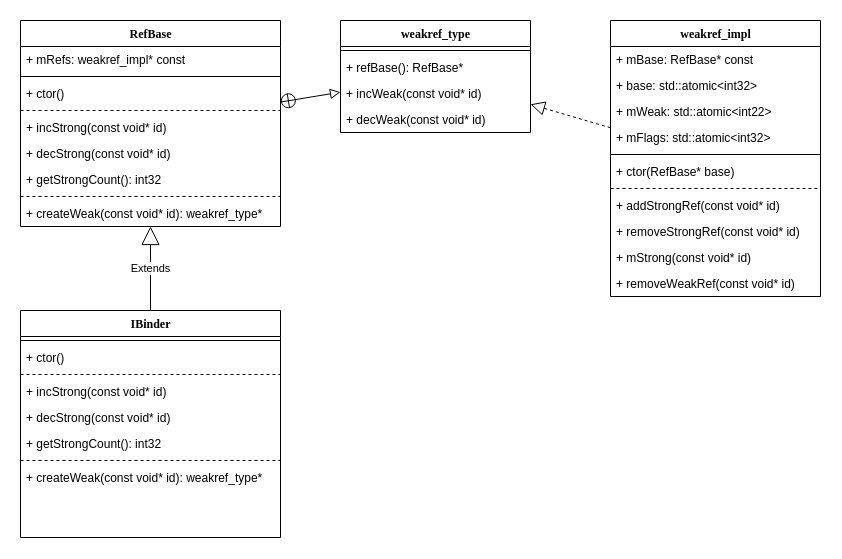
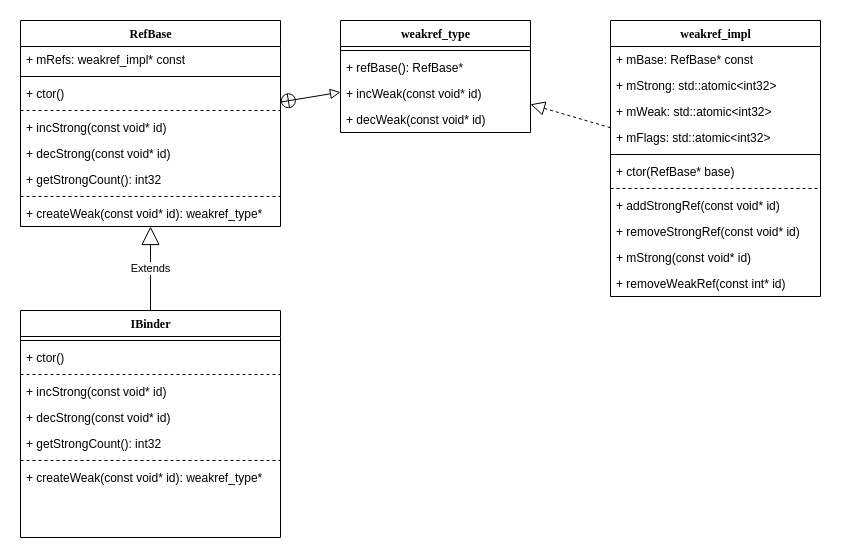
node "+ base: std::atomic<int32>": label "+ base: std::atomic<int32>" -> "+ mStrong: std::atomic<int32>"
node "+ mWeak: std::atomic<int22>": label "+ mWeak: std::atomic<int22>" -> "+ mWeak: std::atomic<int32>"
node "+ removeWeakRef(const void* id)": label "+ removeWeakRef(const void* id)" -> "+ removeWeakRef(const int* id)"
